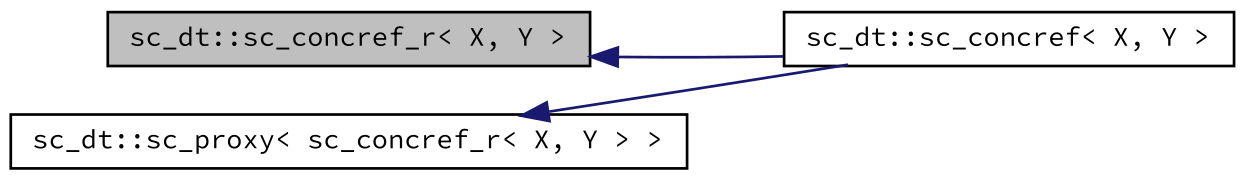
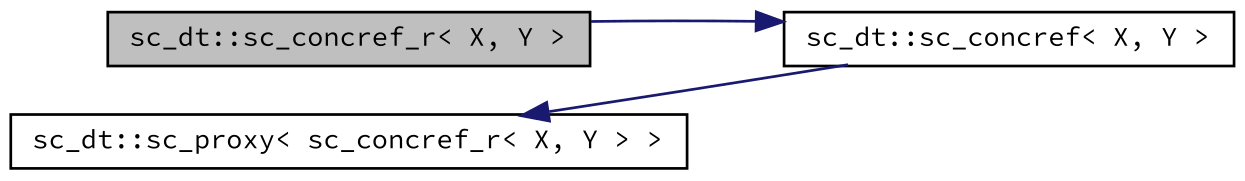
edge "sc_dt::sc_concref< X, Y >" -> "sc_dt::sc_concref_r< X, Y >": reversed
